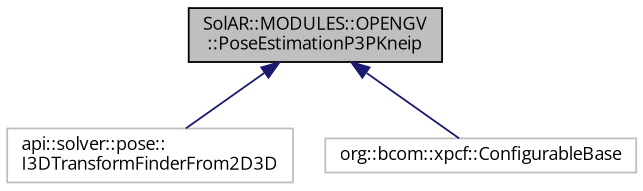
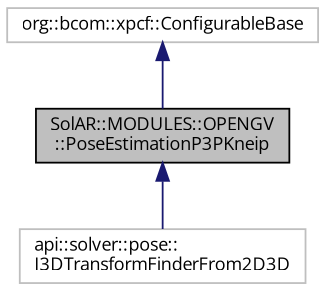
edge "org::bcom::xpcf::ConfigurableBase" -> "SolAR::MODULES::OPENGV ::PoseEstimationP3PKneip": reversed
